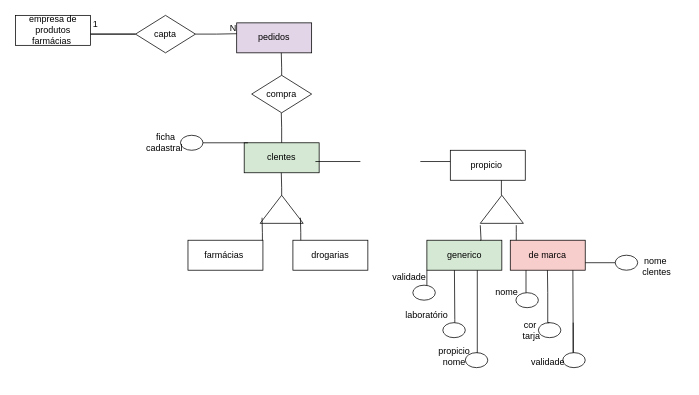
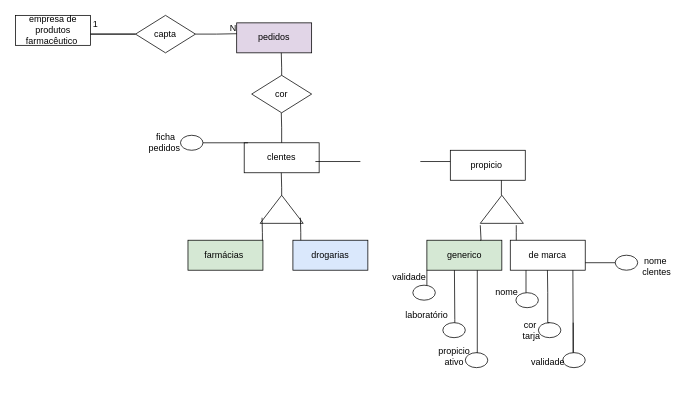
node "empresa de produtos farmácias": label "empresa de produtos farmácias" -> "empresa de produtos farmacêutico"
node "compra": label "compra" -> "cor"
node "ficha cadastral": label "ficha cadastral" -> "ficha pedidos"
node "clentes": fillcolor #d5e8d4 -> #ffffff
node "farmácias": fillcolor #ffffff -> #d5e8d4
node "drogarias": fillcolor #ffffff -> #dae8fc
node "de marca": fillcolor #f8cecc -> #ffffff
node "propicio nome": label "propicio nome" -> "propicio ativo"
